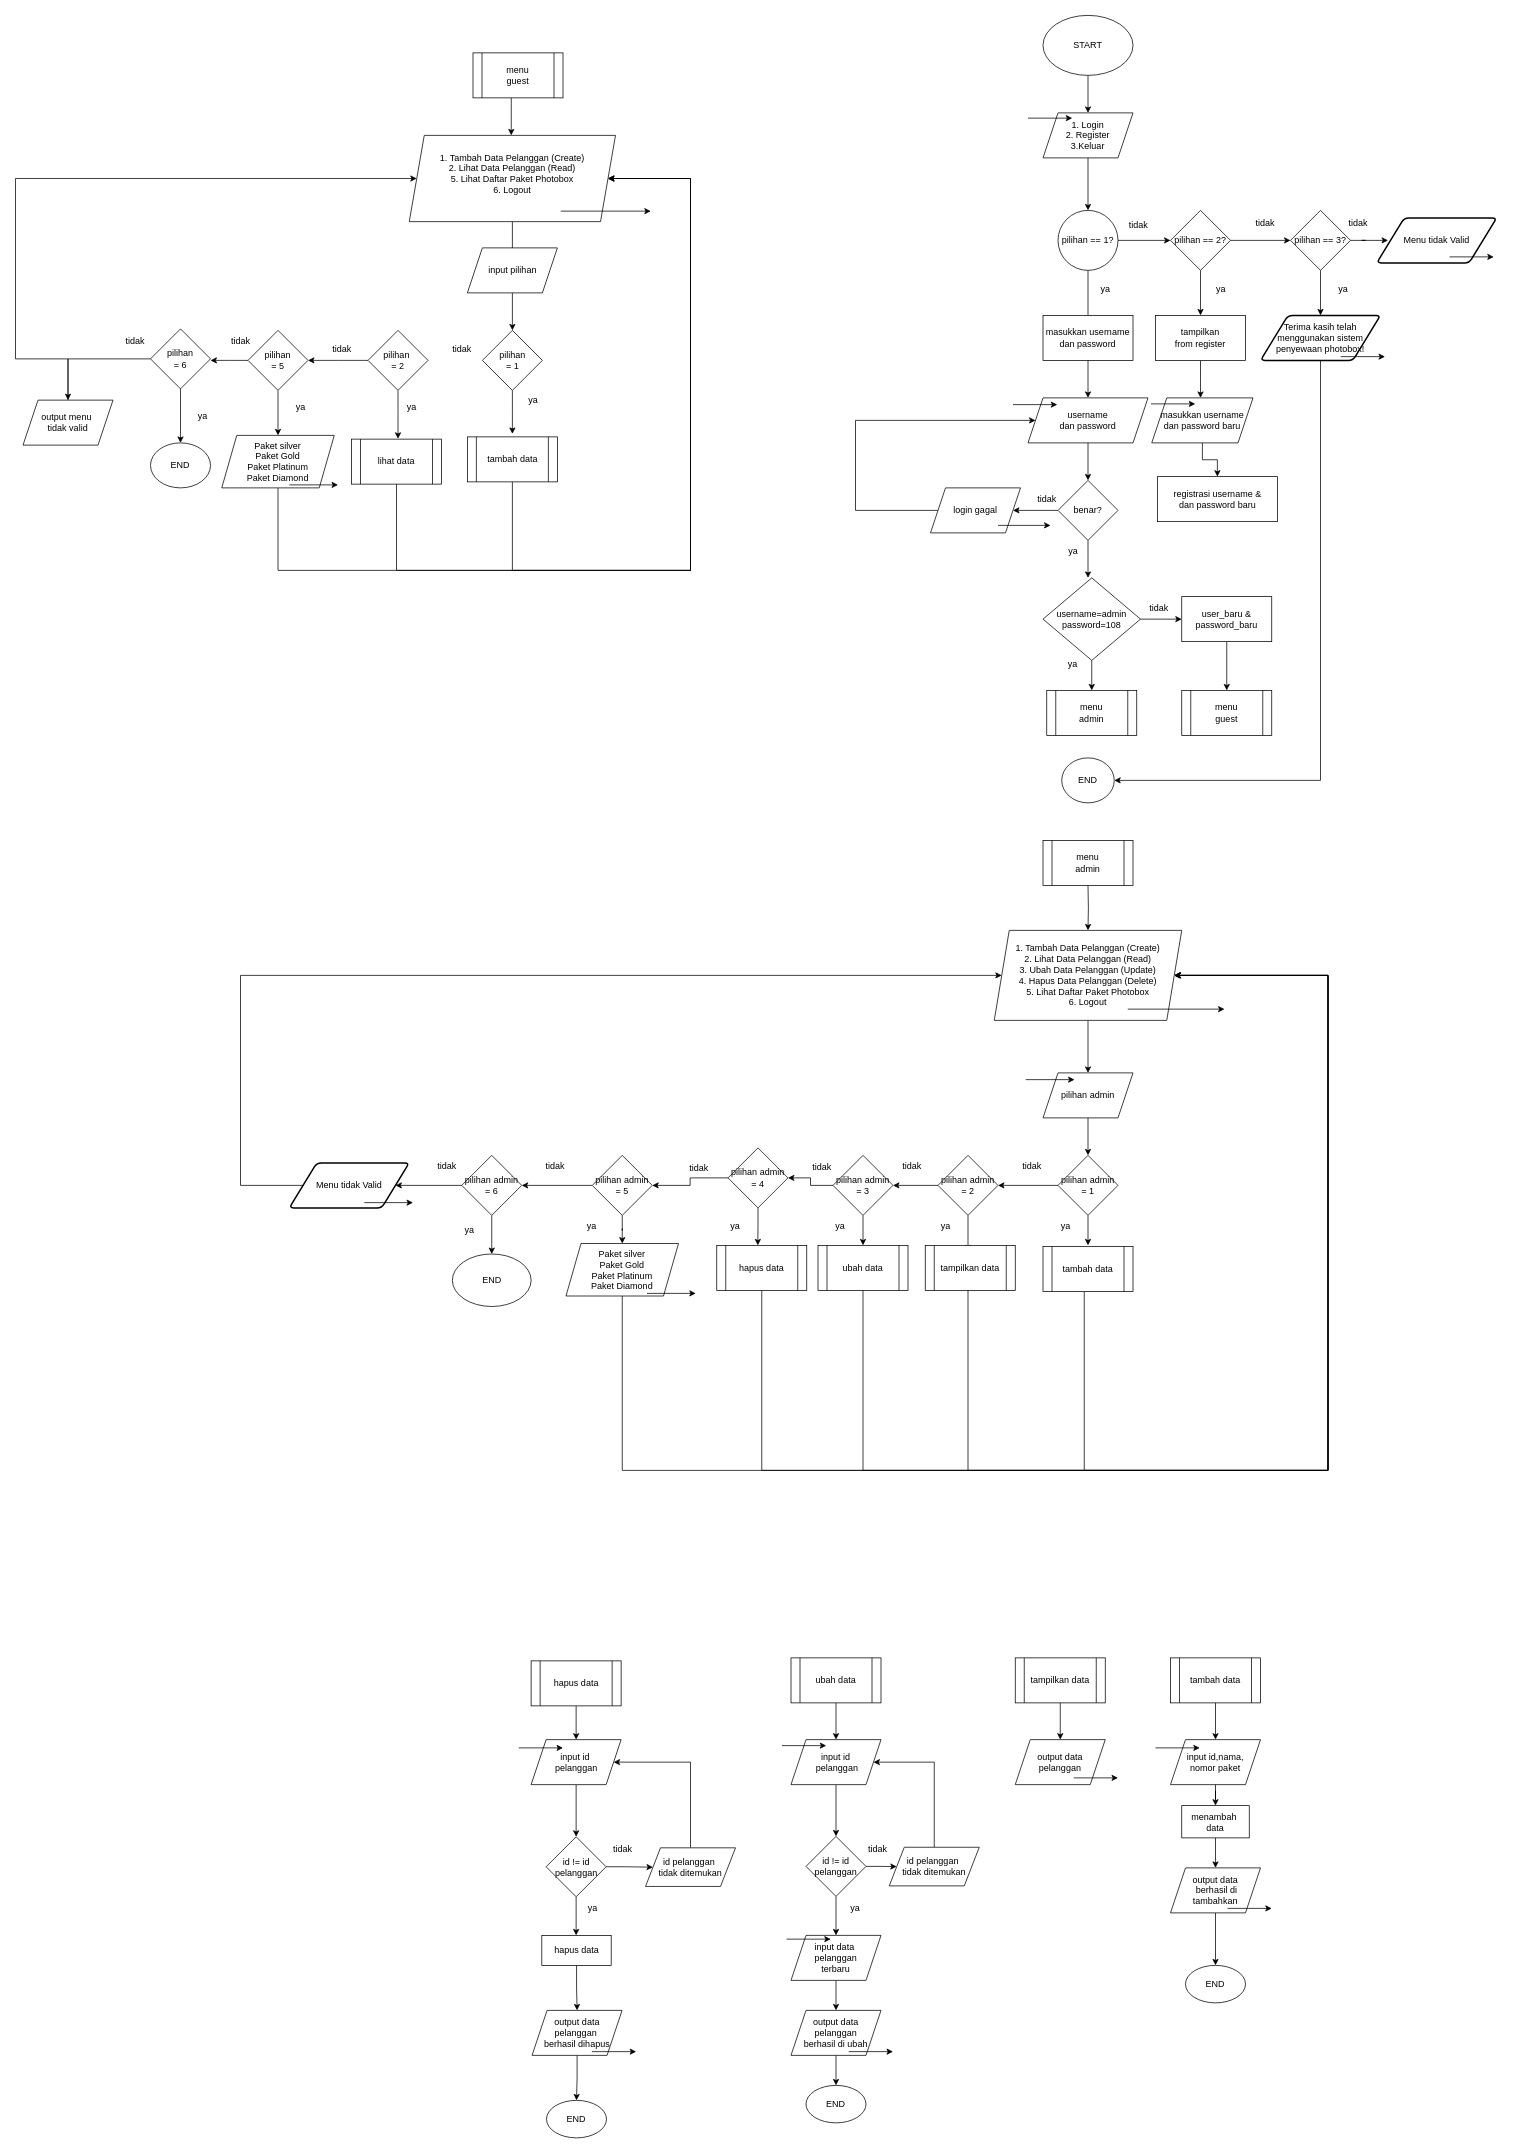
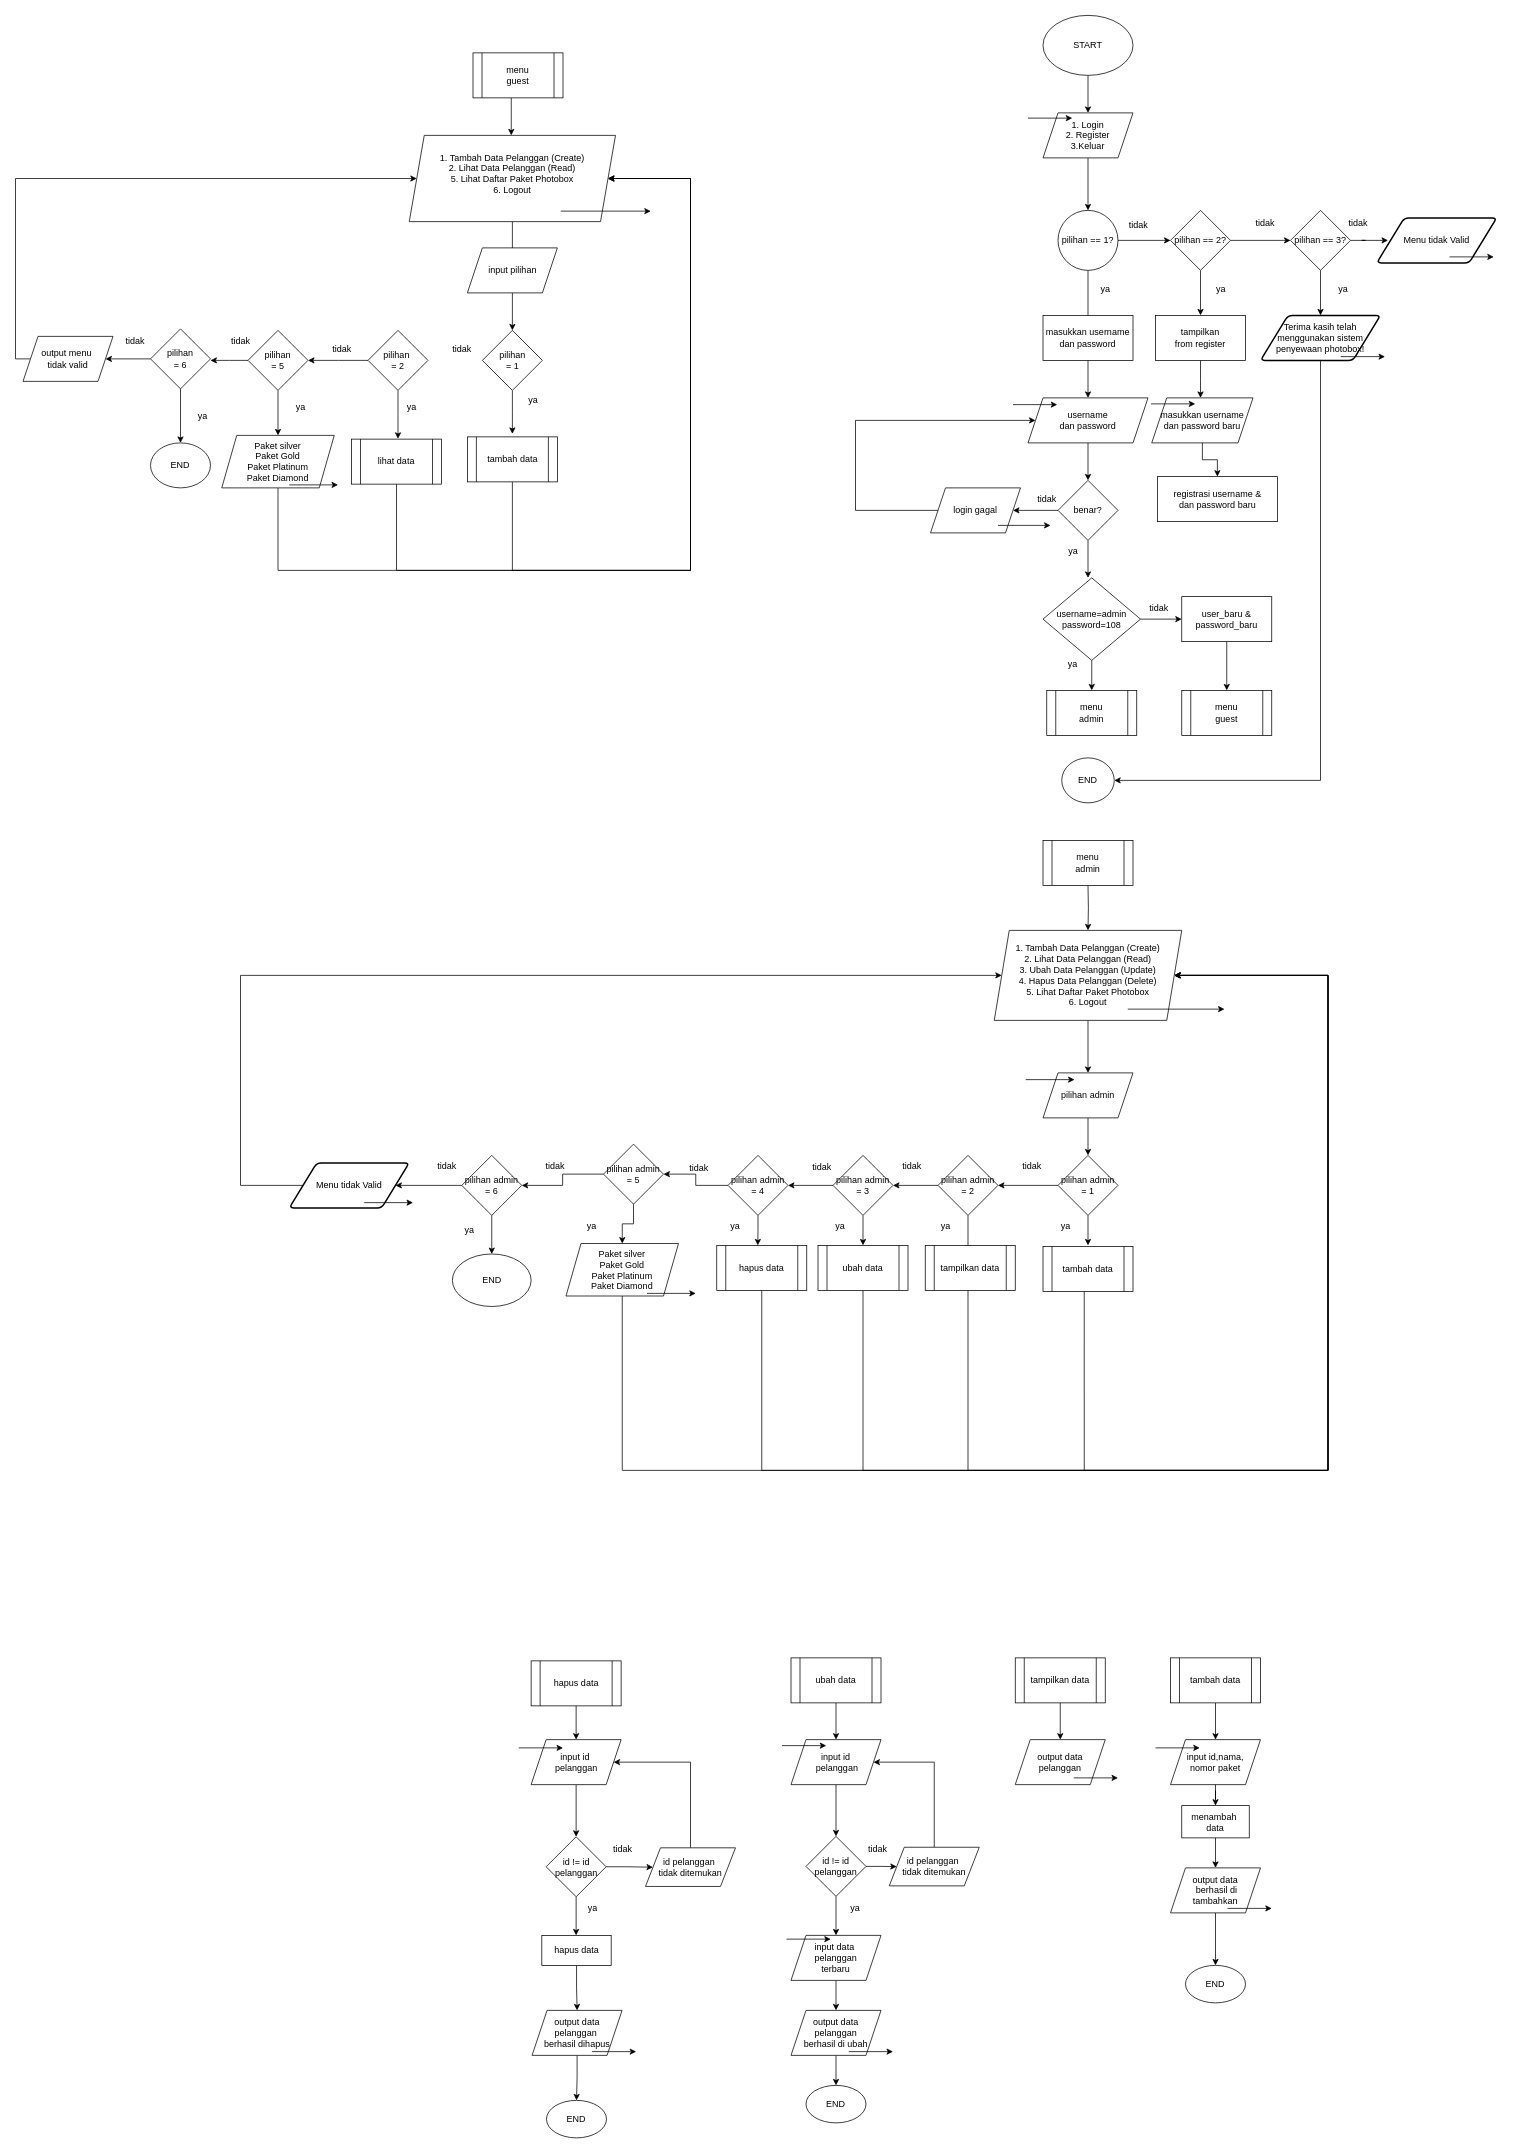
node "output menu tidak valid": moved (68, 423) -> (68, 359)
node "pilihan admin = 4": moved (758, 1178) -> (758, 1185)
node "pilihan admin = 5": moved (622, 1185) -> (633, 1174)
